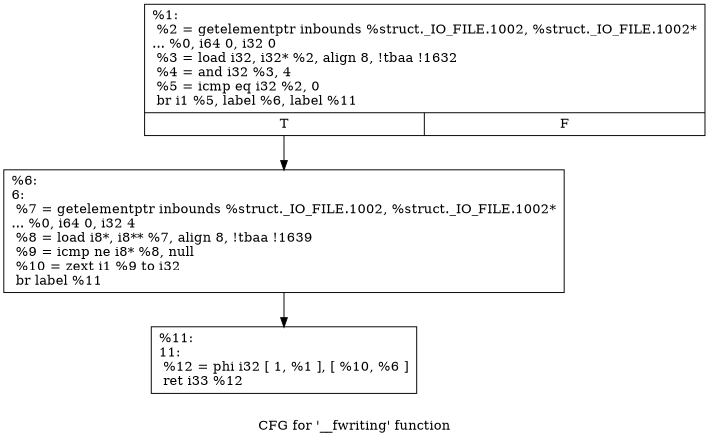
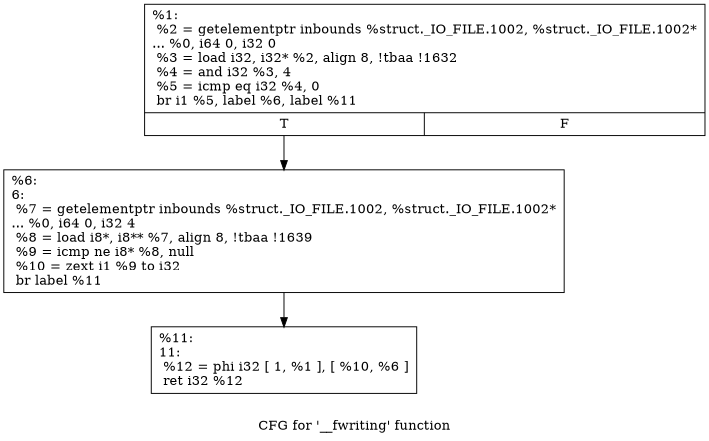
node "%1:": text "%5 = icmp eq i32 %2, 0" -> "%5 = icmp eq i32 %4, 0"
node "%11:": text "ret i33 %12" -> "ret i32 %12"
